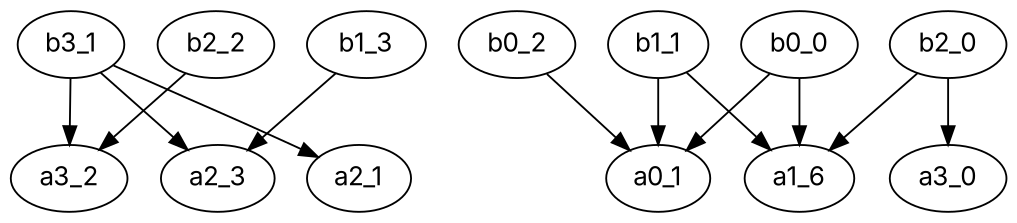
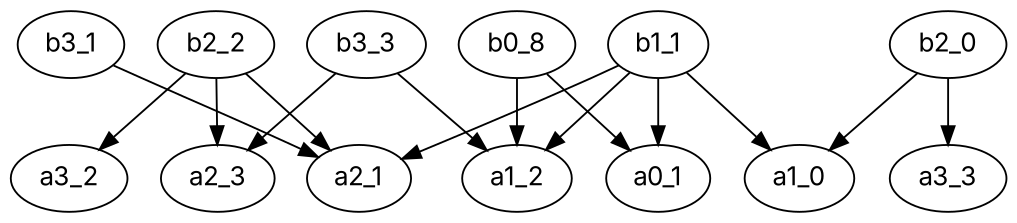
node "b1_3": label "b1_3" -> "b3_3"
node "b0_2": label "b0_2" -> "b0_8"
node "b0_0": removed
edge "b3_1" -> "a3_2": removed
edge "b3_1" -> "a2_3": now "b2_2" -> "a2_3"
edge "b2_2" -> "a2_1": added
edge "b1_1" -> "a2_1": added
node "a1_2": added
node "a1_6": label "a1_6" -> "a1_0"
node "a3_0": label "a3_0" -> "a3_3"
